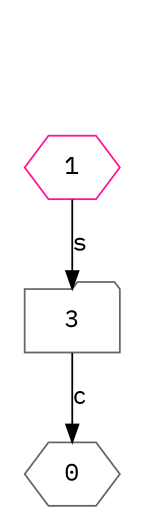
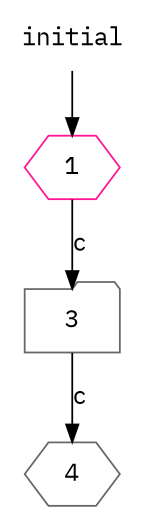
node "initial": added
edge "1" -> "3": label "s" -> "c"
node "0": label "0" -> "4"
